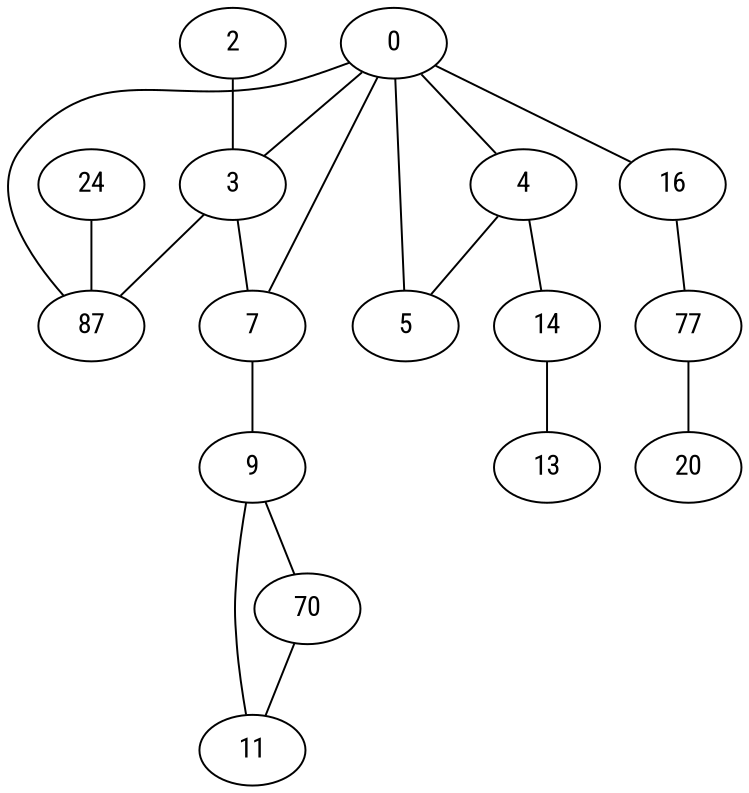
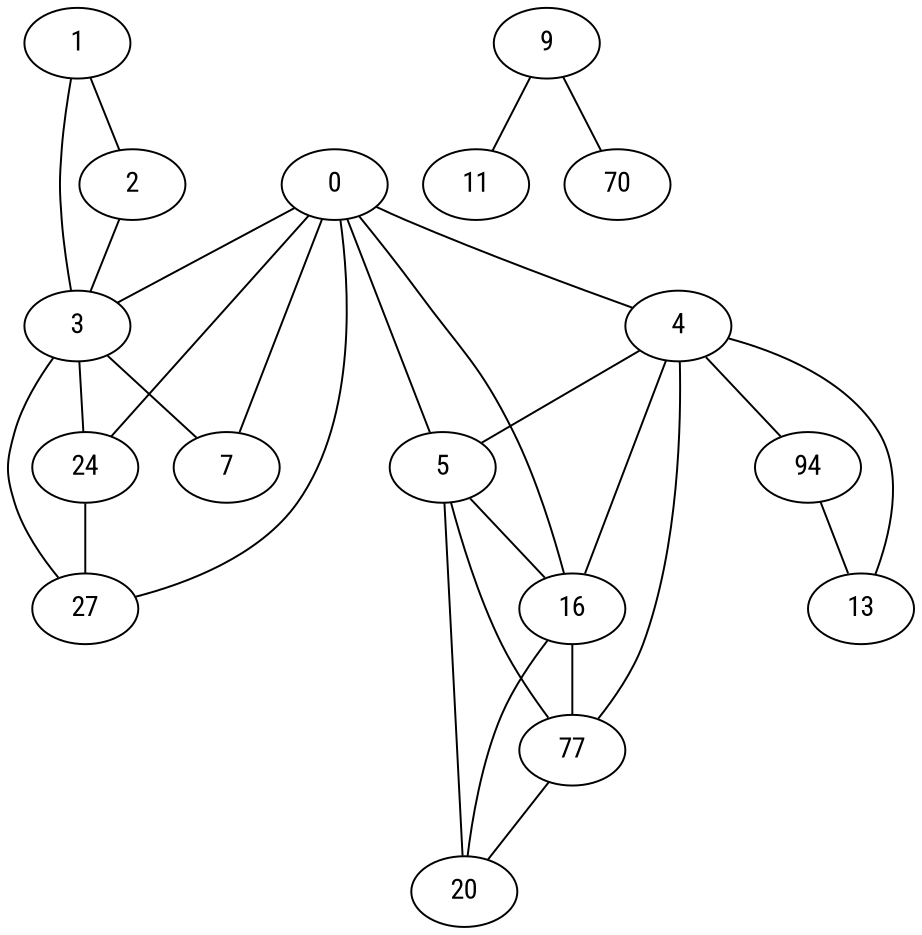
node "1": added
node "87": label "87" -> "27"
edge "0" -- "24": added
node "14": label "14" -> "94"
edge "3" -- "24": added
edge "7" -- "9": removed
edge "4" -- "13": added
edge "4" -- "16": added
edge "5" -- "16": added
edge "4" -- "77": added
edge "5" -- "77": added
edge "5" -- "20": added
edge "70" -- "11": removed
edge "16" -- "20": added
